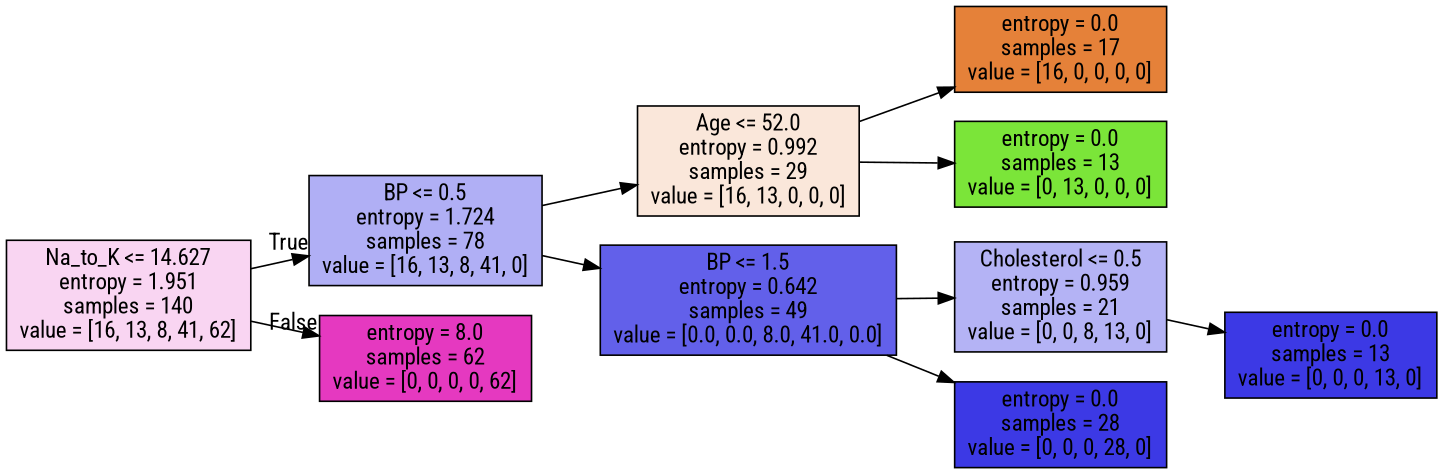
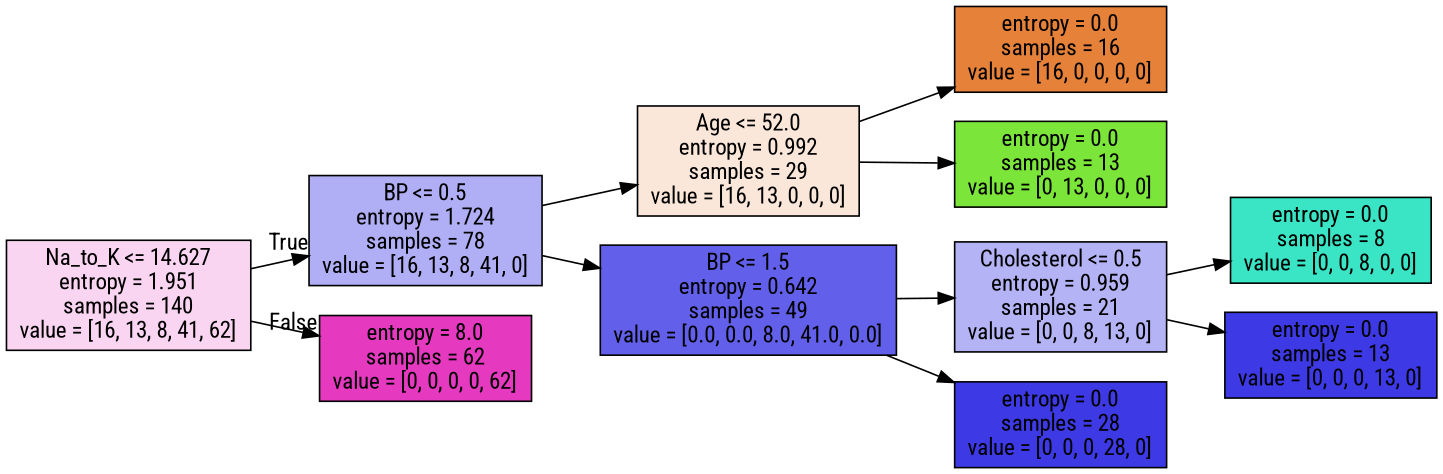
node "entropy = 0.0 samples = 17 value = [16, 0, 0, 0, 0]": label "entropy = 0.0 samples = 17 value = [16, 0, 0, 0, 0]" -> "entropy = 0.0 samples = 16 value = [16, 0, 0, 0, 0]"
node "entropy = 0.0 samples = 8 value = [0, 0, 8, 0, 0]": added
